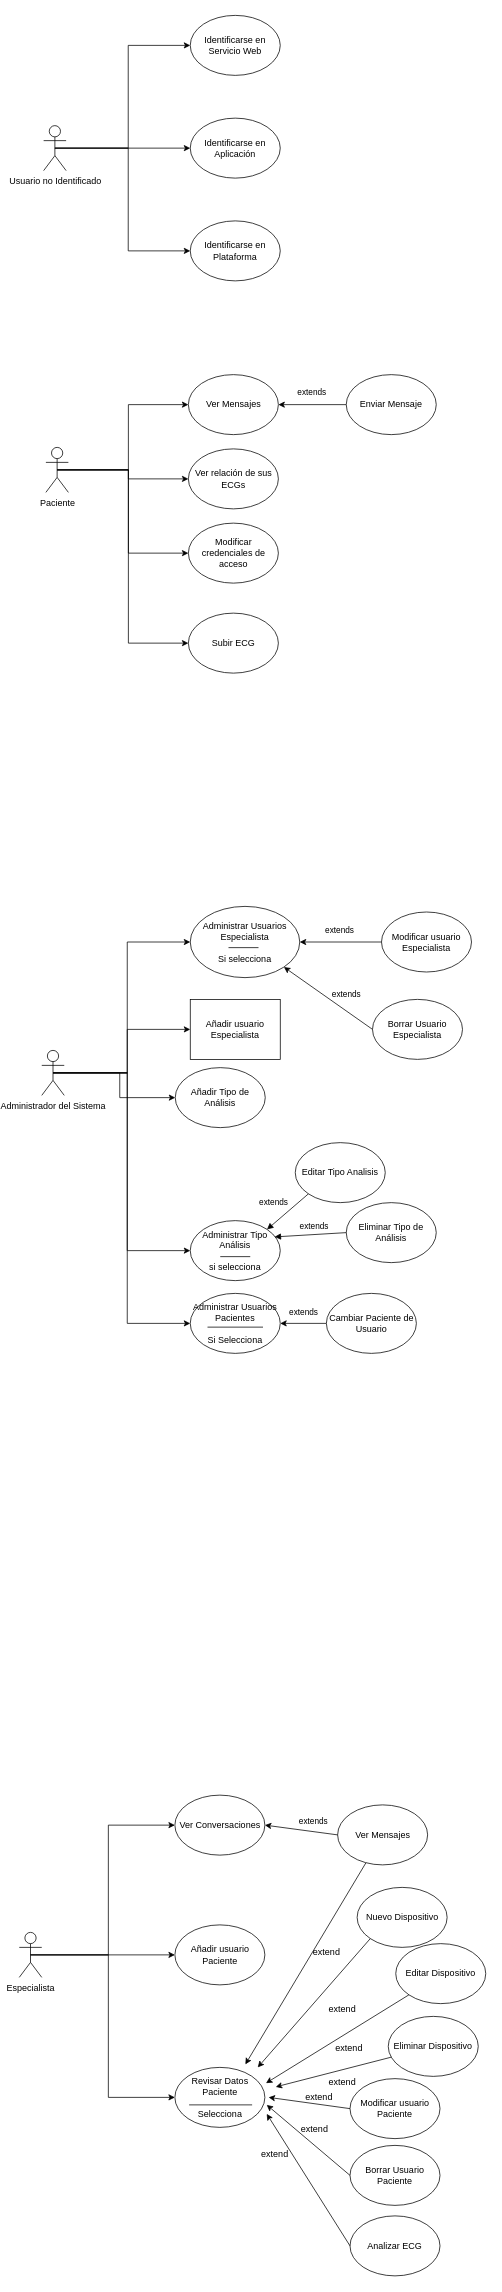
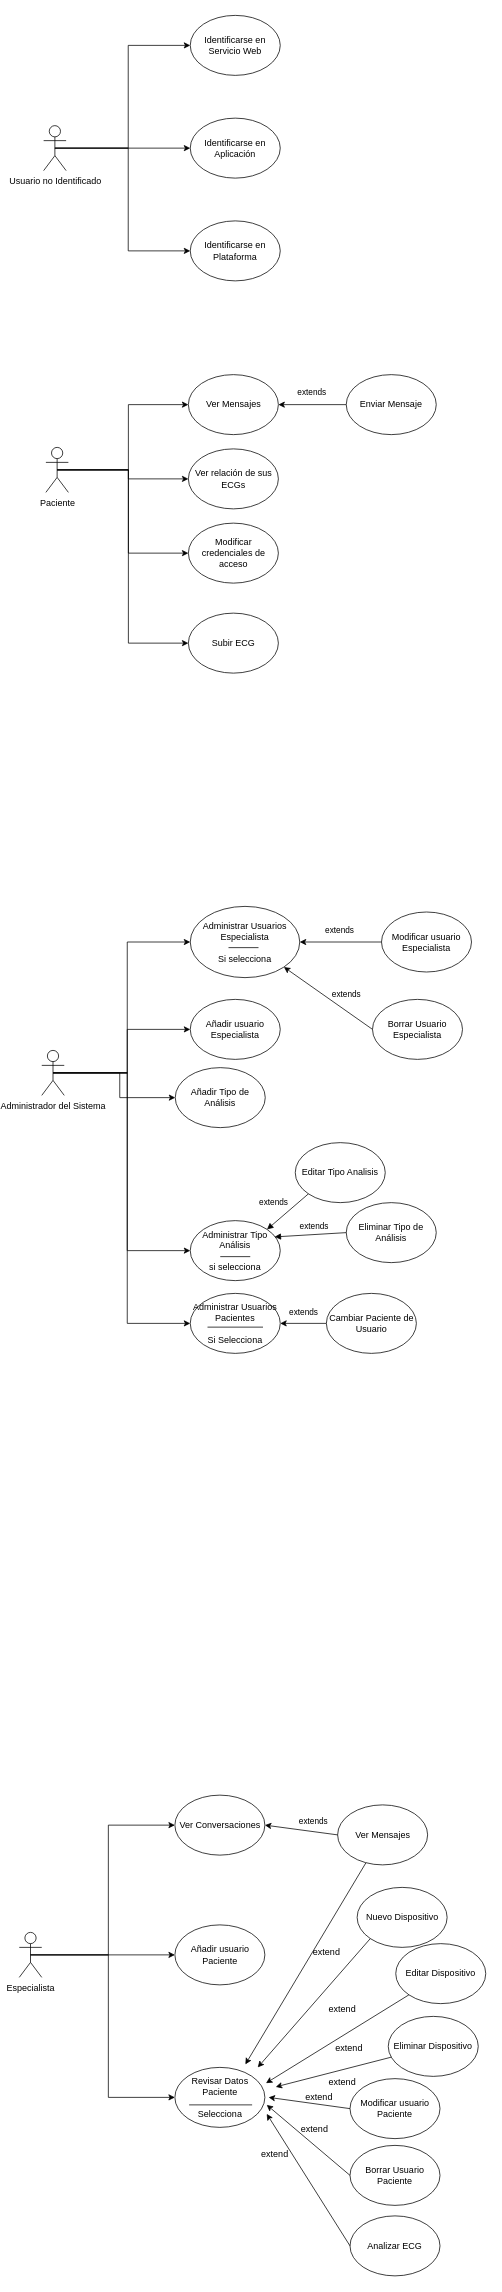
node "Añadir usuario Especialista": shape rectangle -> ellipse
